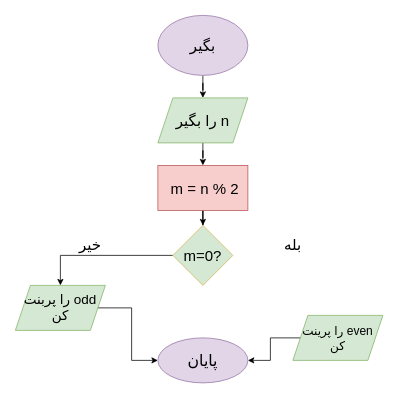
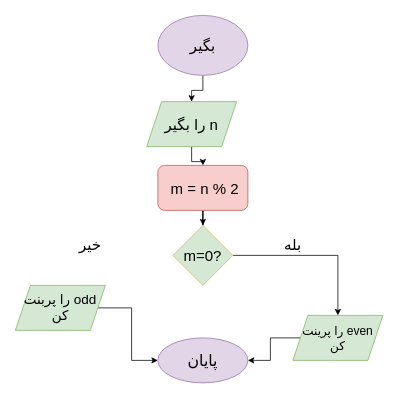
node "n را بگیر": moved (203, 120) -> (192, 124)
node "m = n % 2": shape rectangle -> rounded rectangle
edge "m=0?" -> "odd را پربنت کن": removed
edge "m=0?" -> "even را پرینت کن": added
